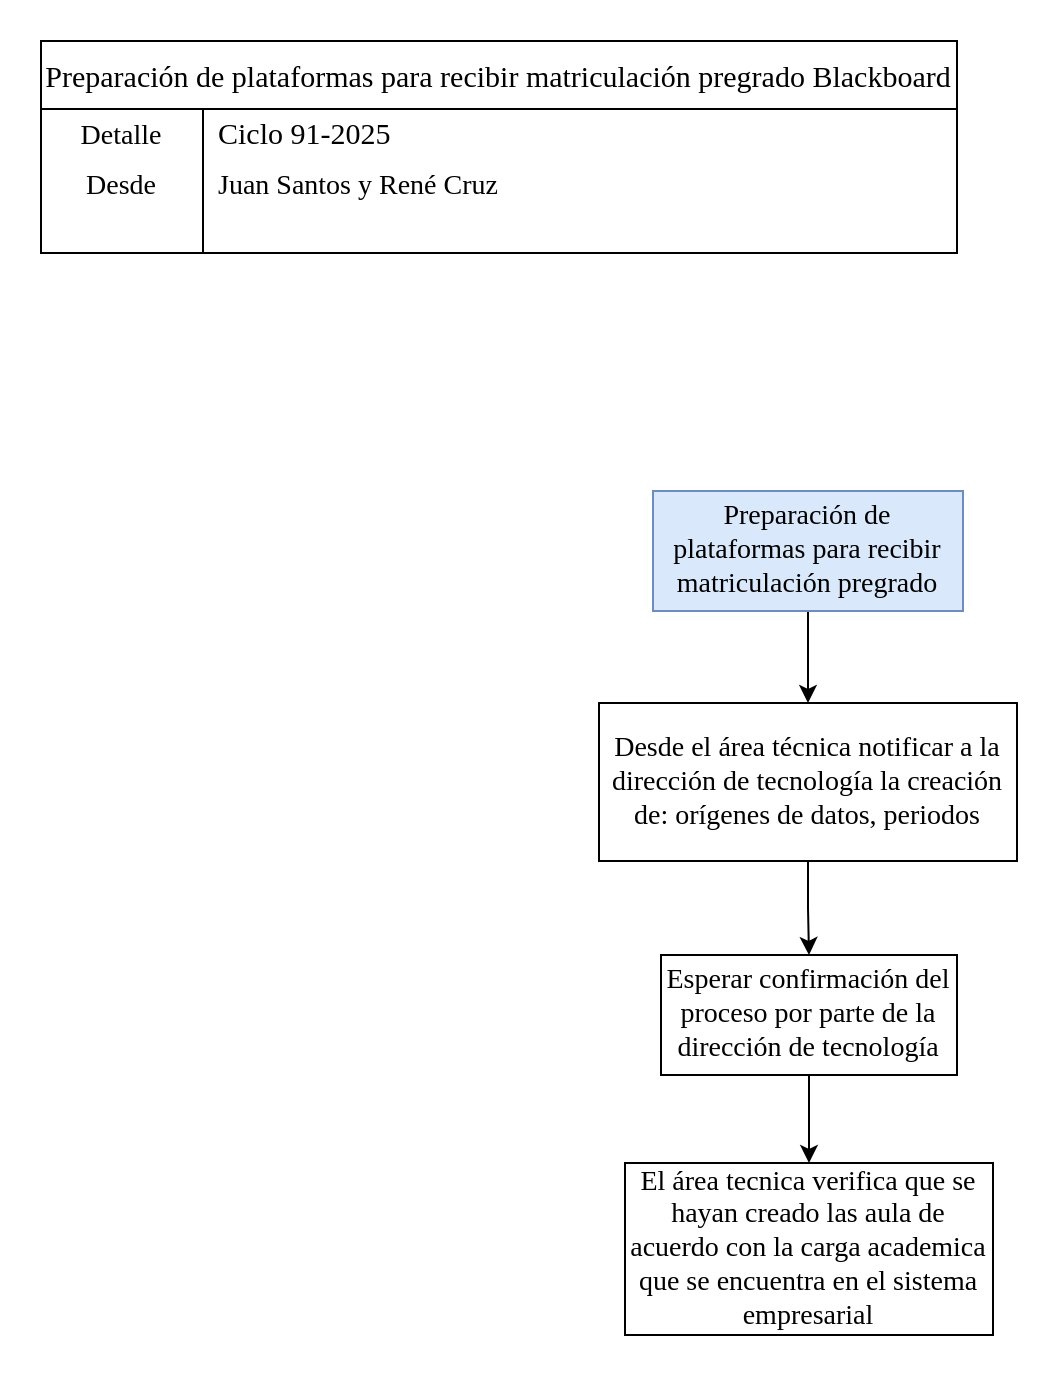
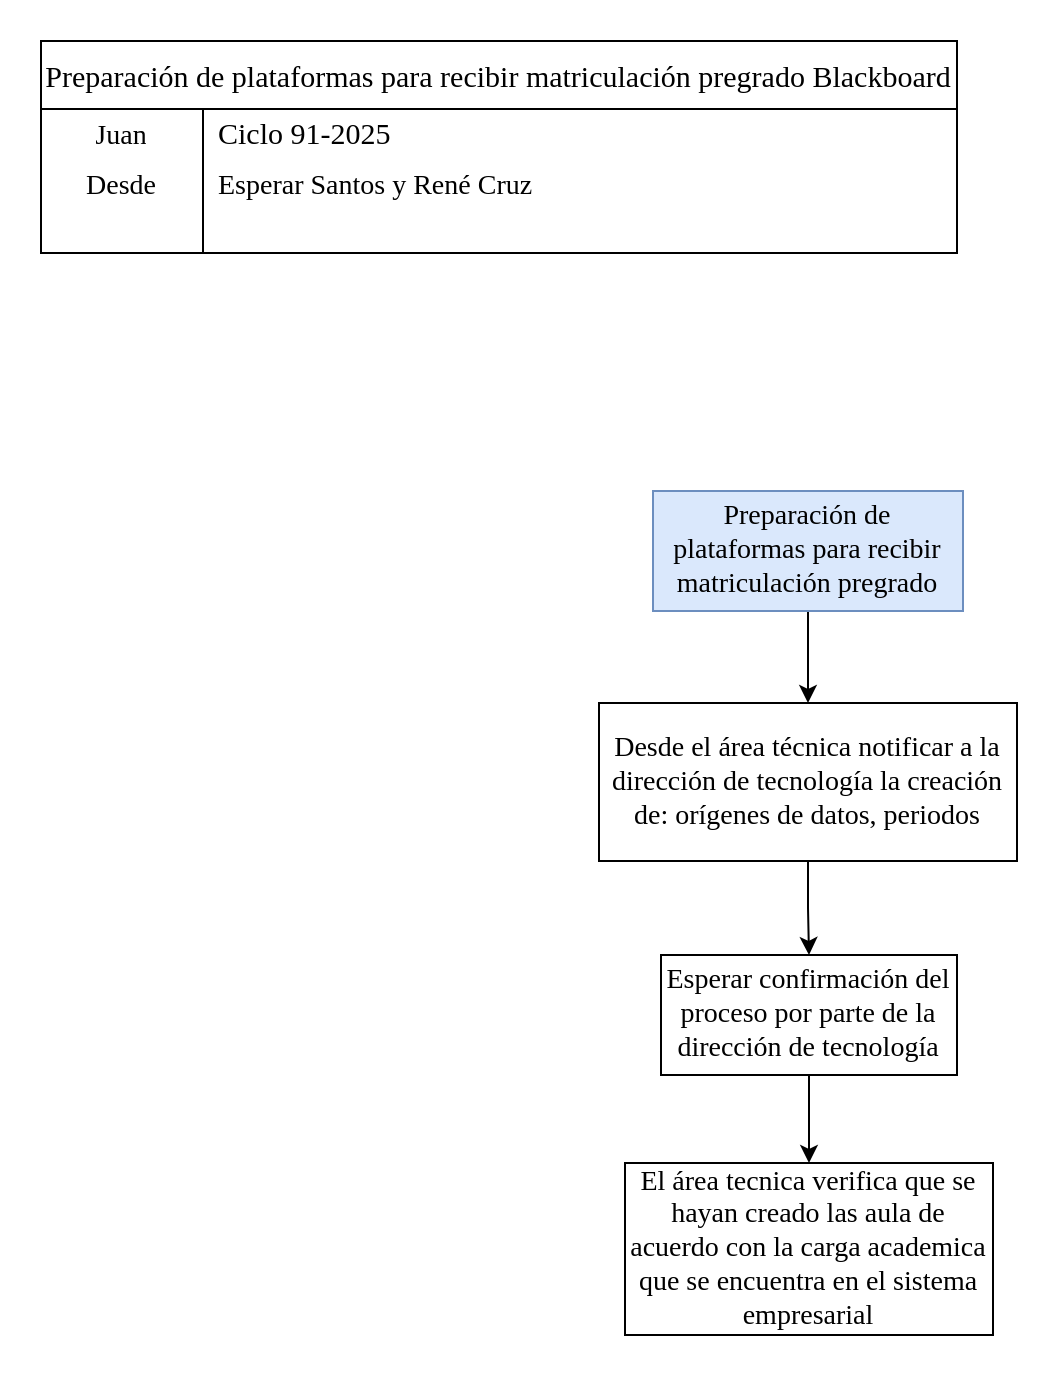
node "Detalle": label "Detalle" -> "Juan"
node "Juan Santos y René Cruz": label "Juan Santos y René Cruz" -> "Esperar Santos y René Cruz"
